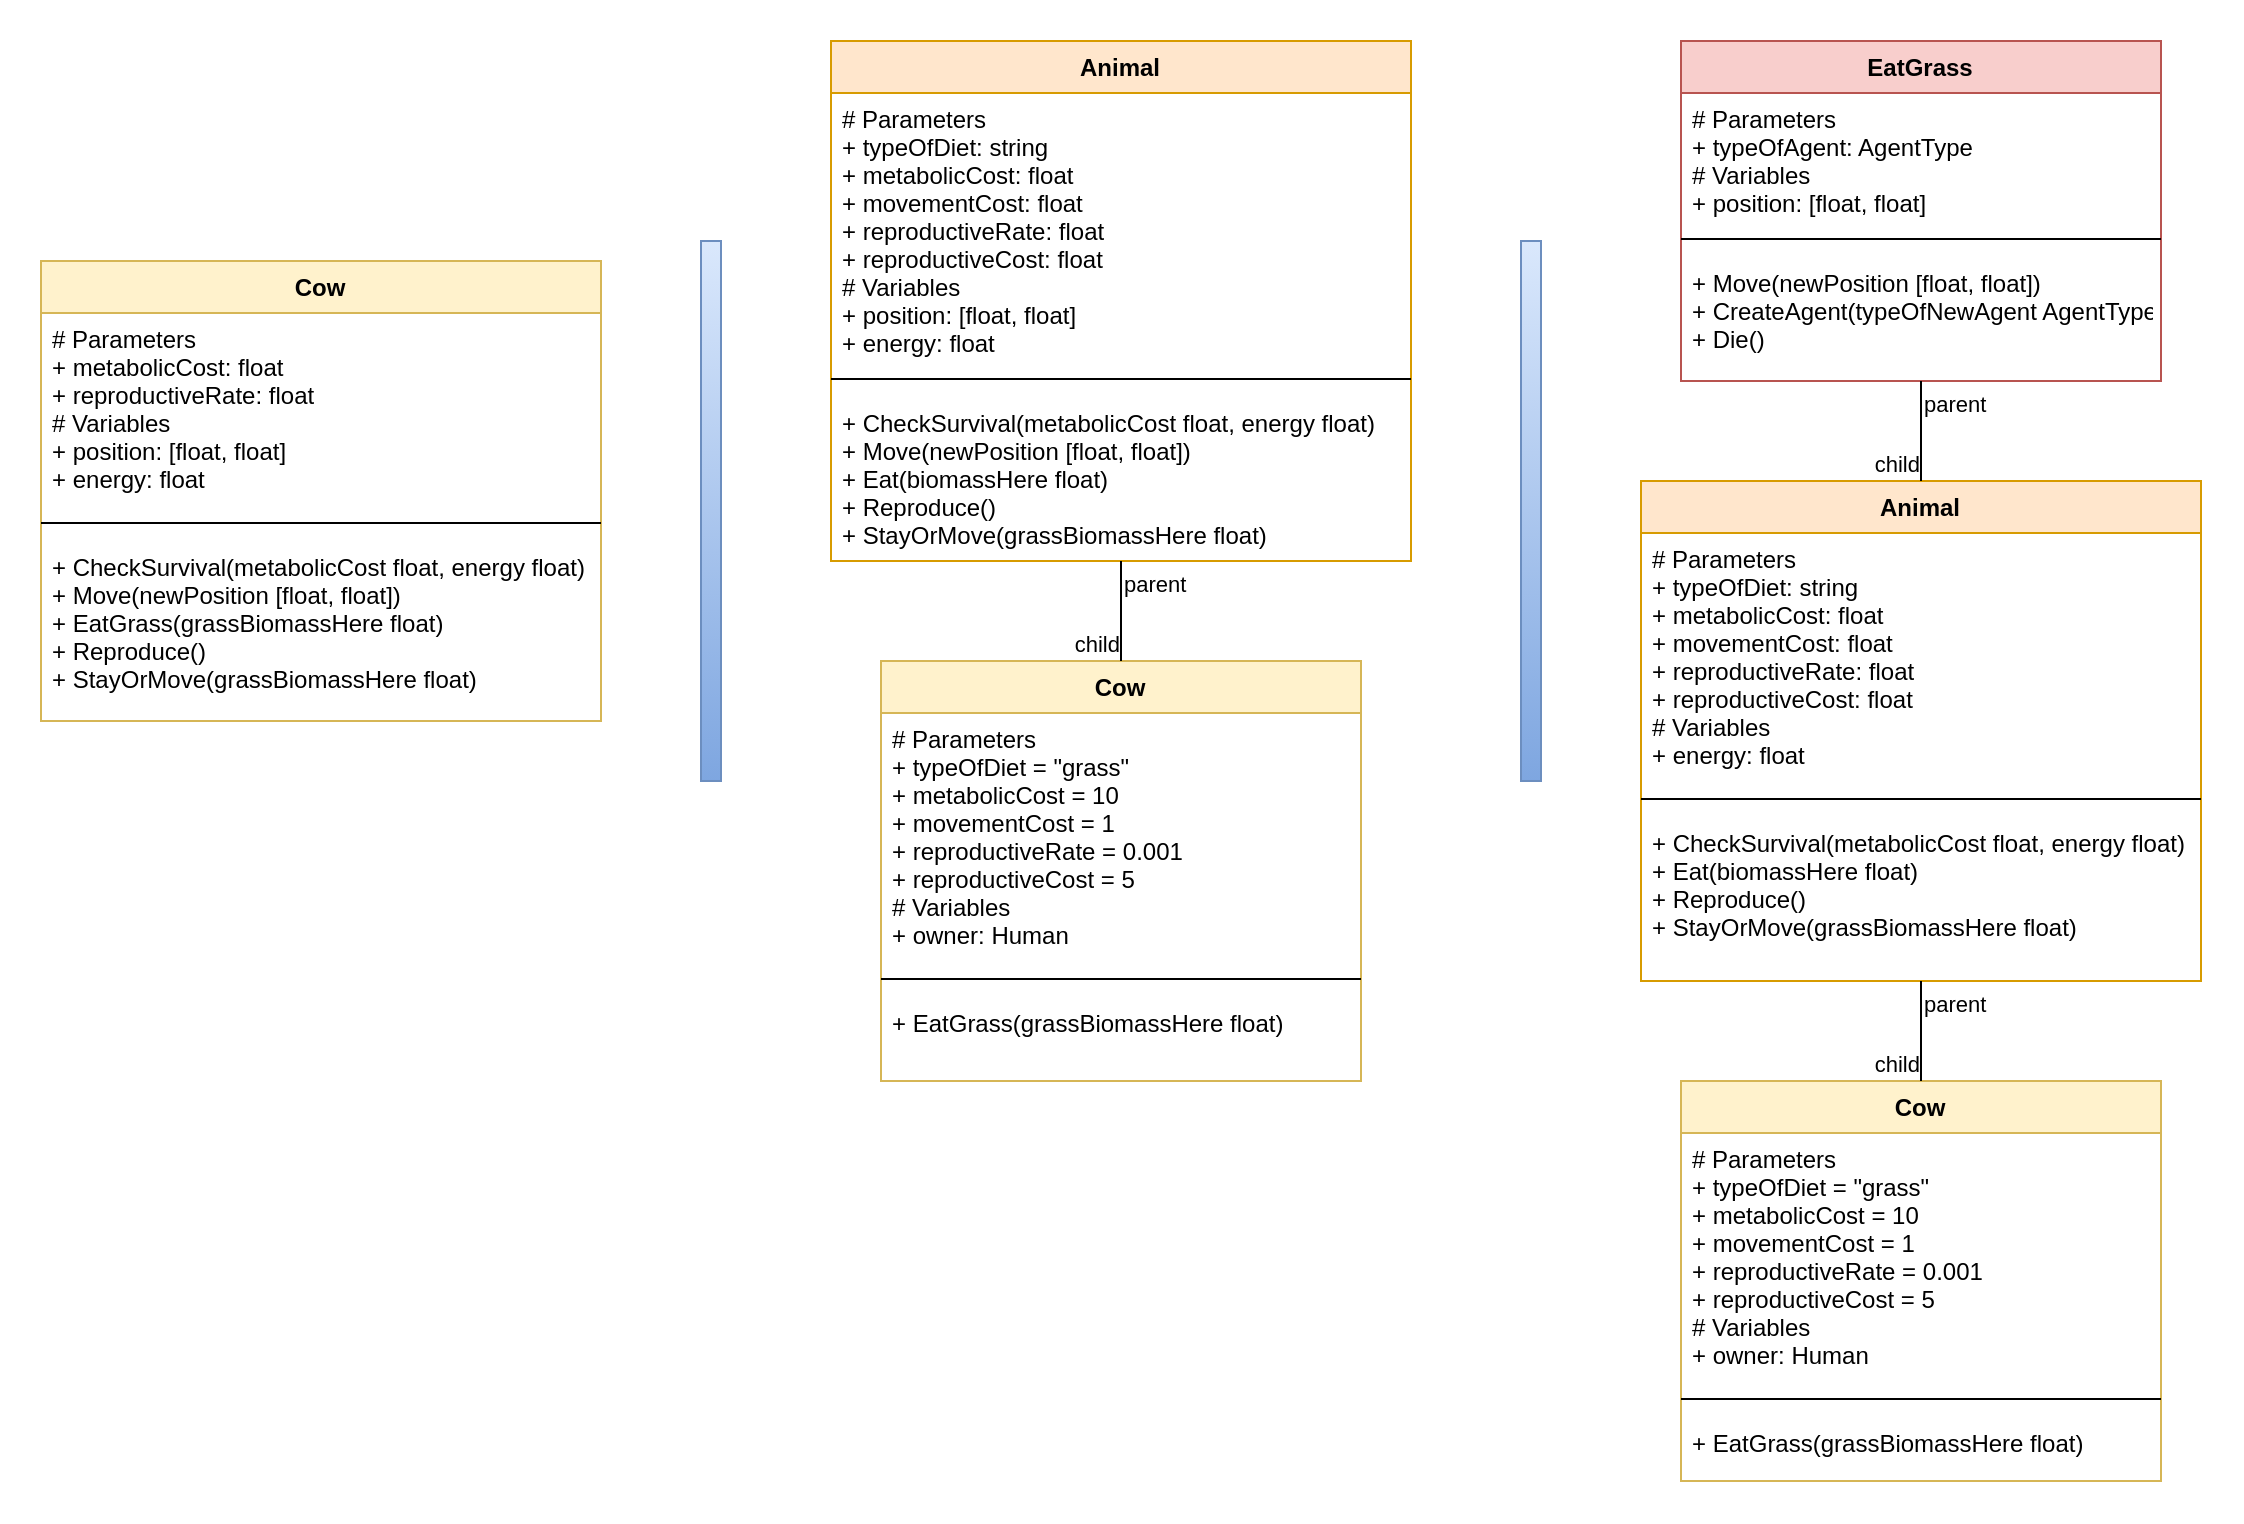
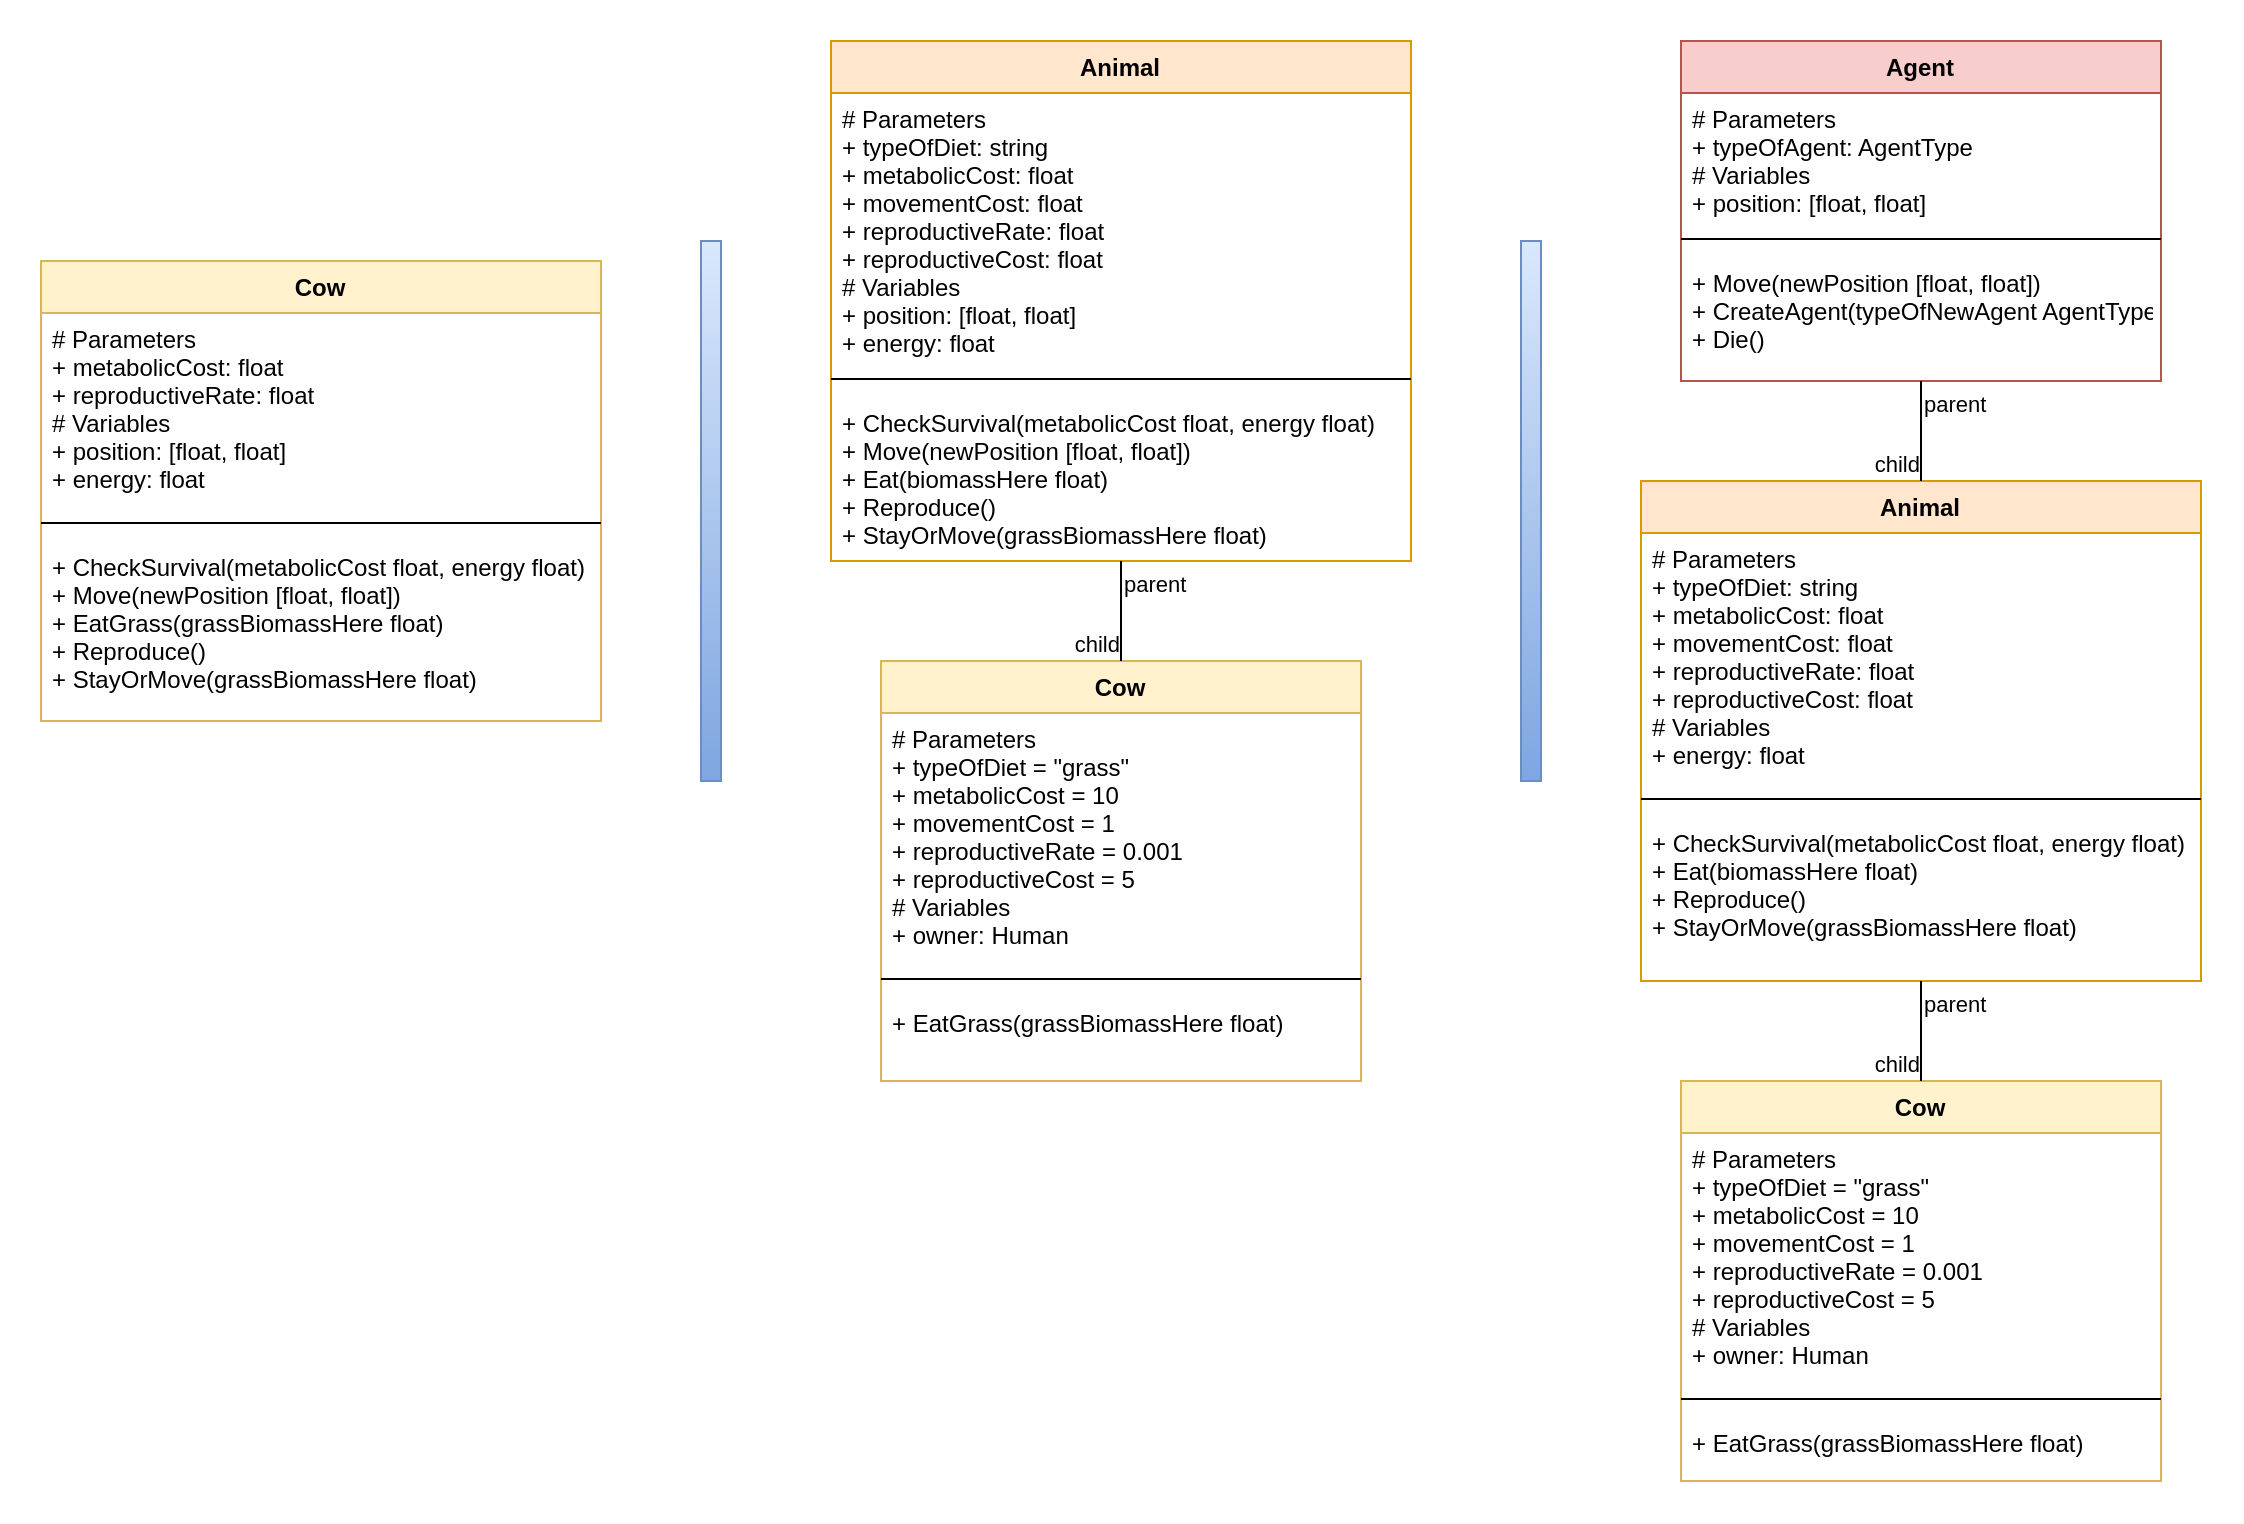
node "EatGrass": label "EatGrass" -> "Agent"
